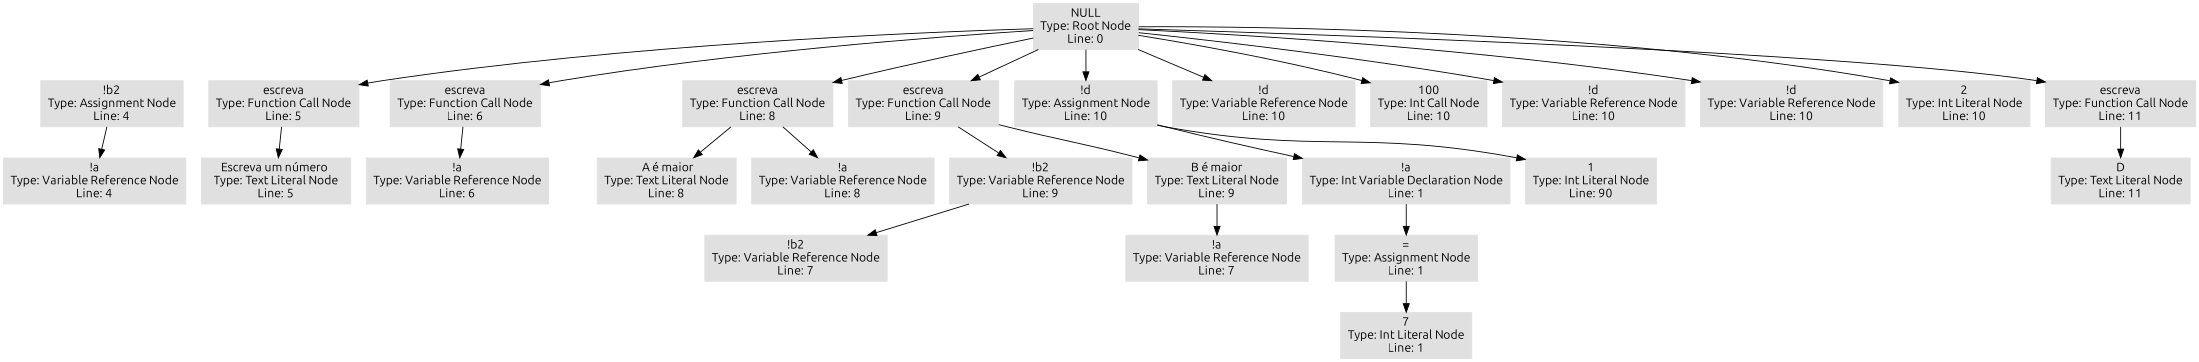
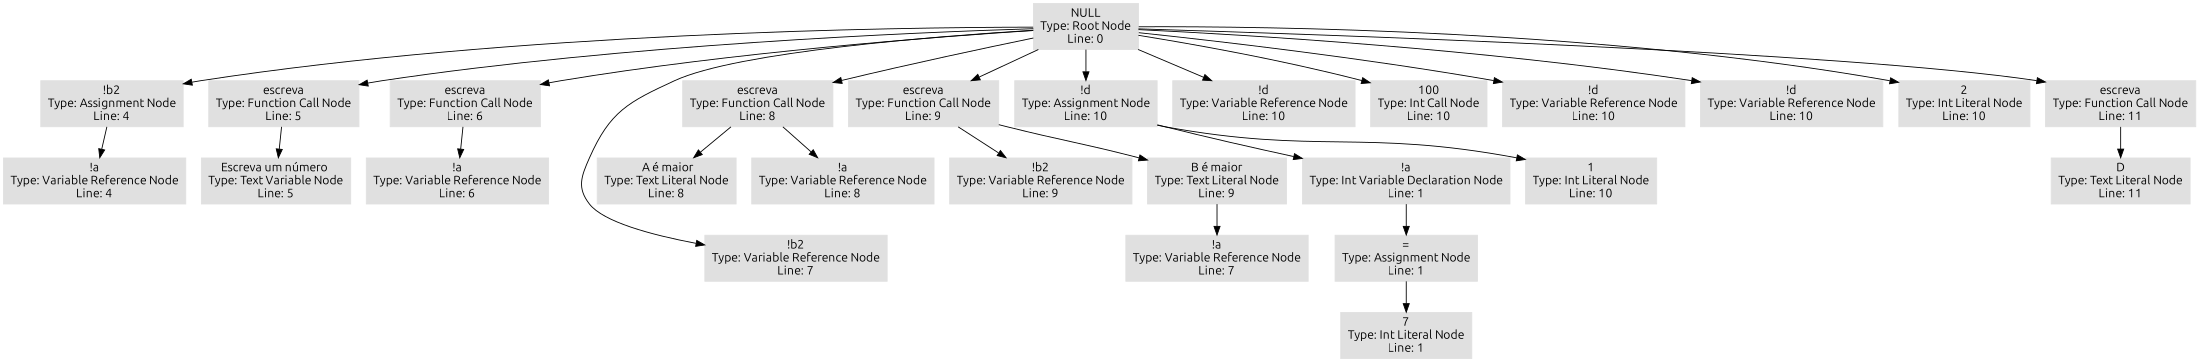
edge "NULL Type: Root Node Line: 0" -> "!b2 Type: Assignment Node Line: 4": added
node "Escreva um número Type: Text Literal Node Line: 5": label "Escreva um número Type: Text Literal Node Line: 5" -> "Escreva um número Type: Text Variable Node Line: 5"
node "1 Type: Int Literal Node Line: 90": label "1 Type: Int Literal Node Line: 90" -> "1 Type: Int Literal Node Line: 10"
edge "!b2 Type: Variable Reference Node Line: 9" -> "!b2 Type: Variable Reference Node Line: 7": now "NULL Type: Root Node Line: 0" -> "!b2 Type: Variable Reference Node Line: 7"
